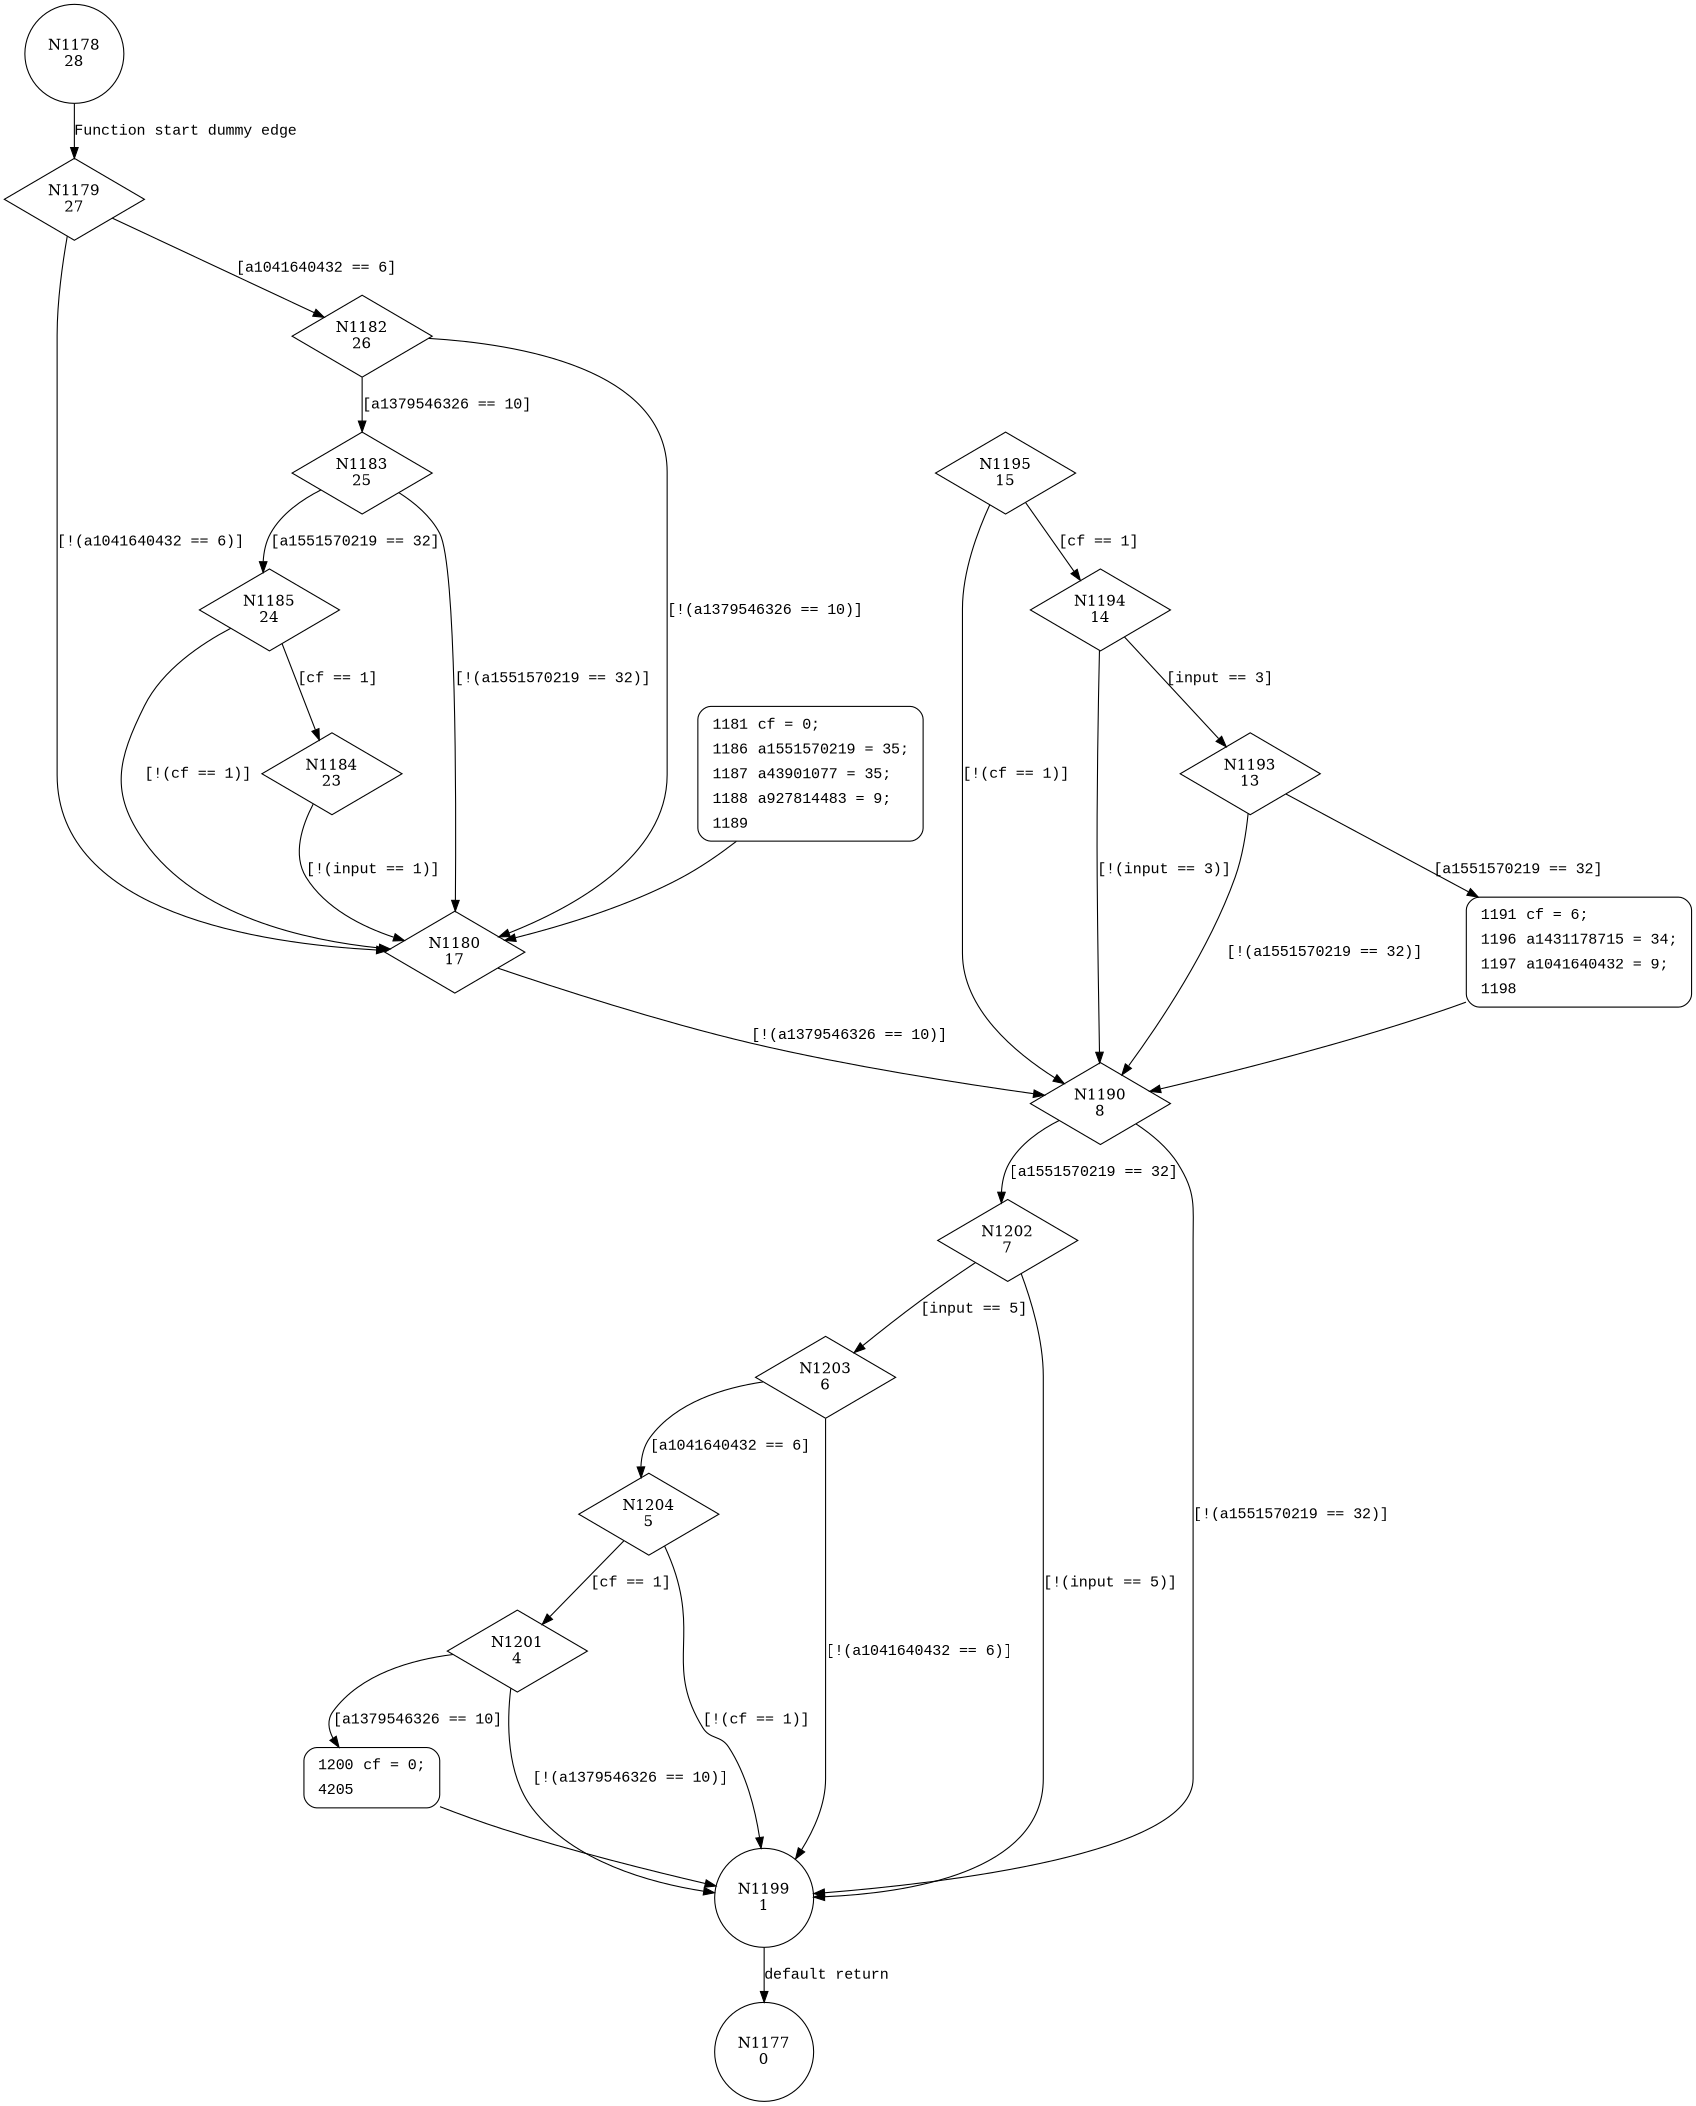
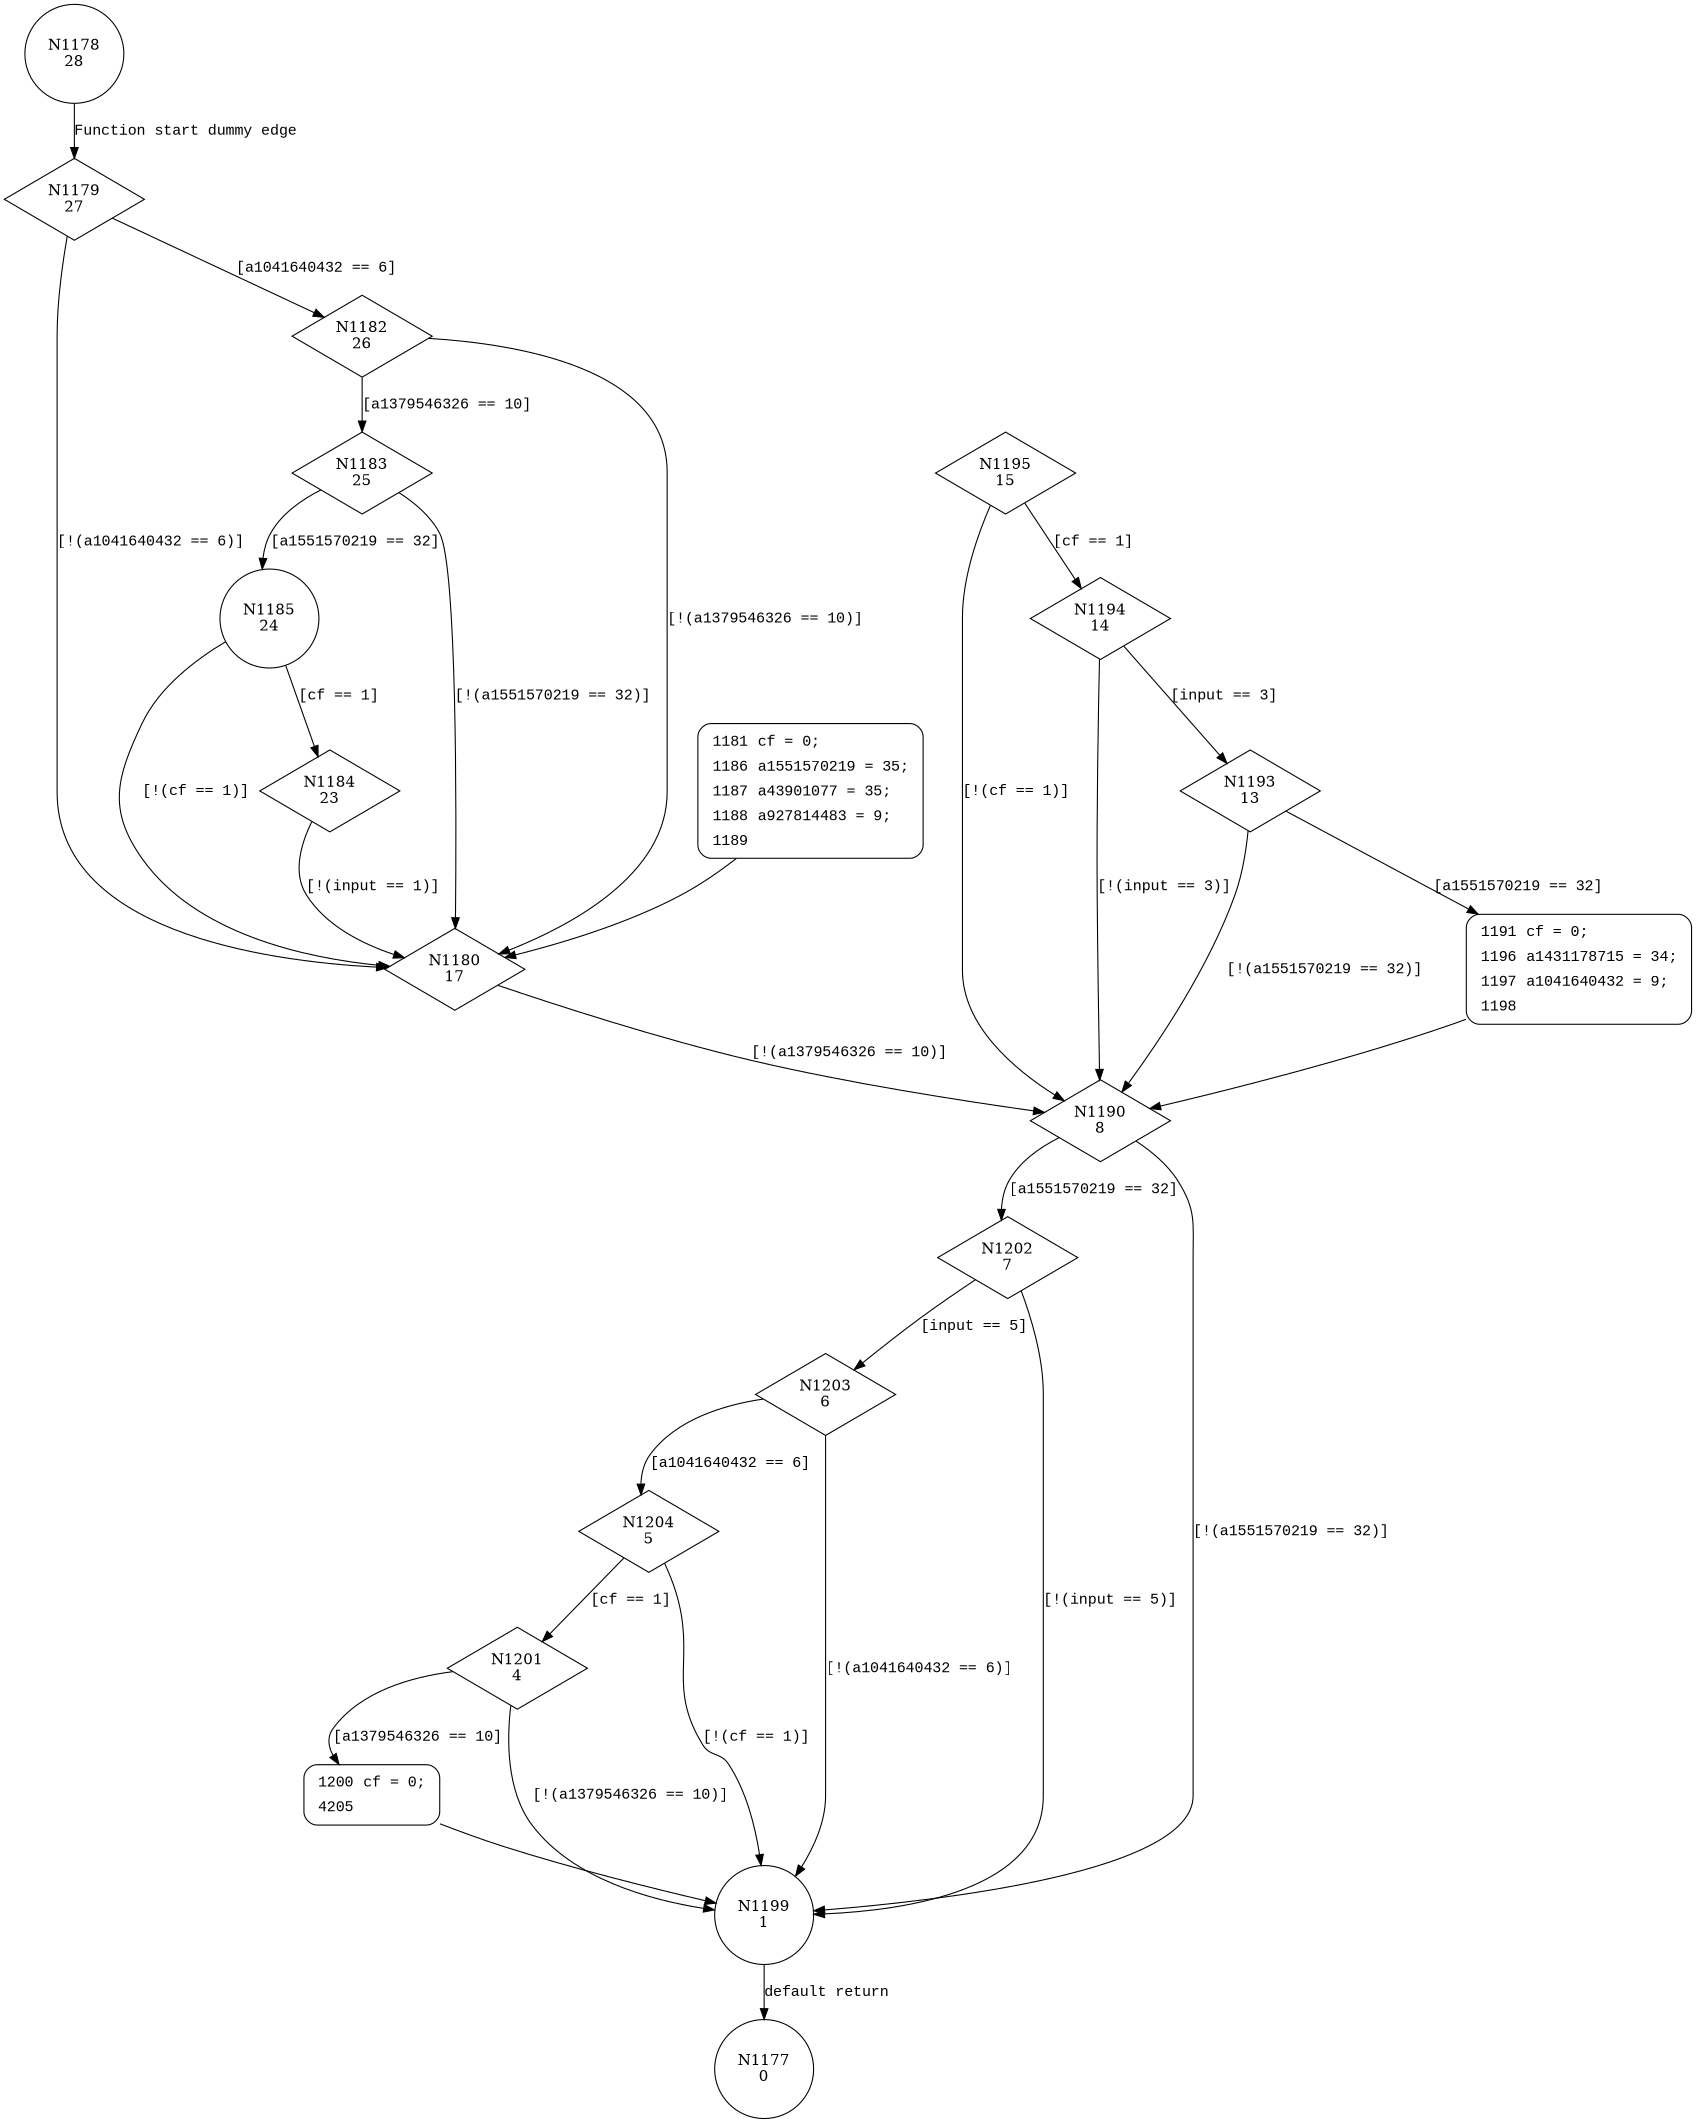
node "N1185 24": shape diamond -> circle
node "1191": text "cf = 6;" -> "cf = 0;"
